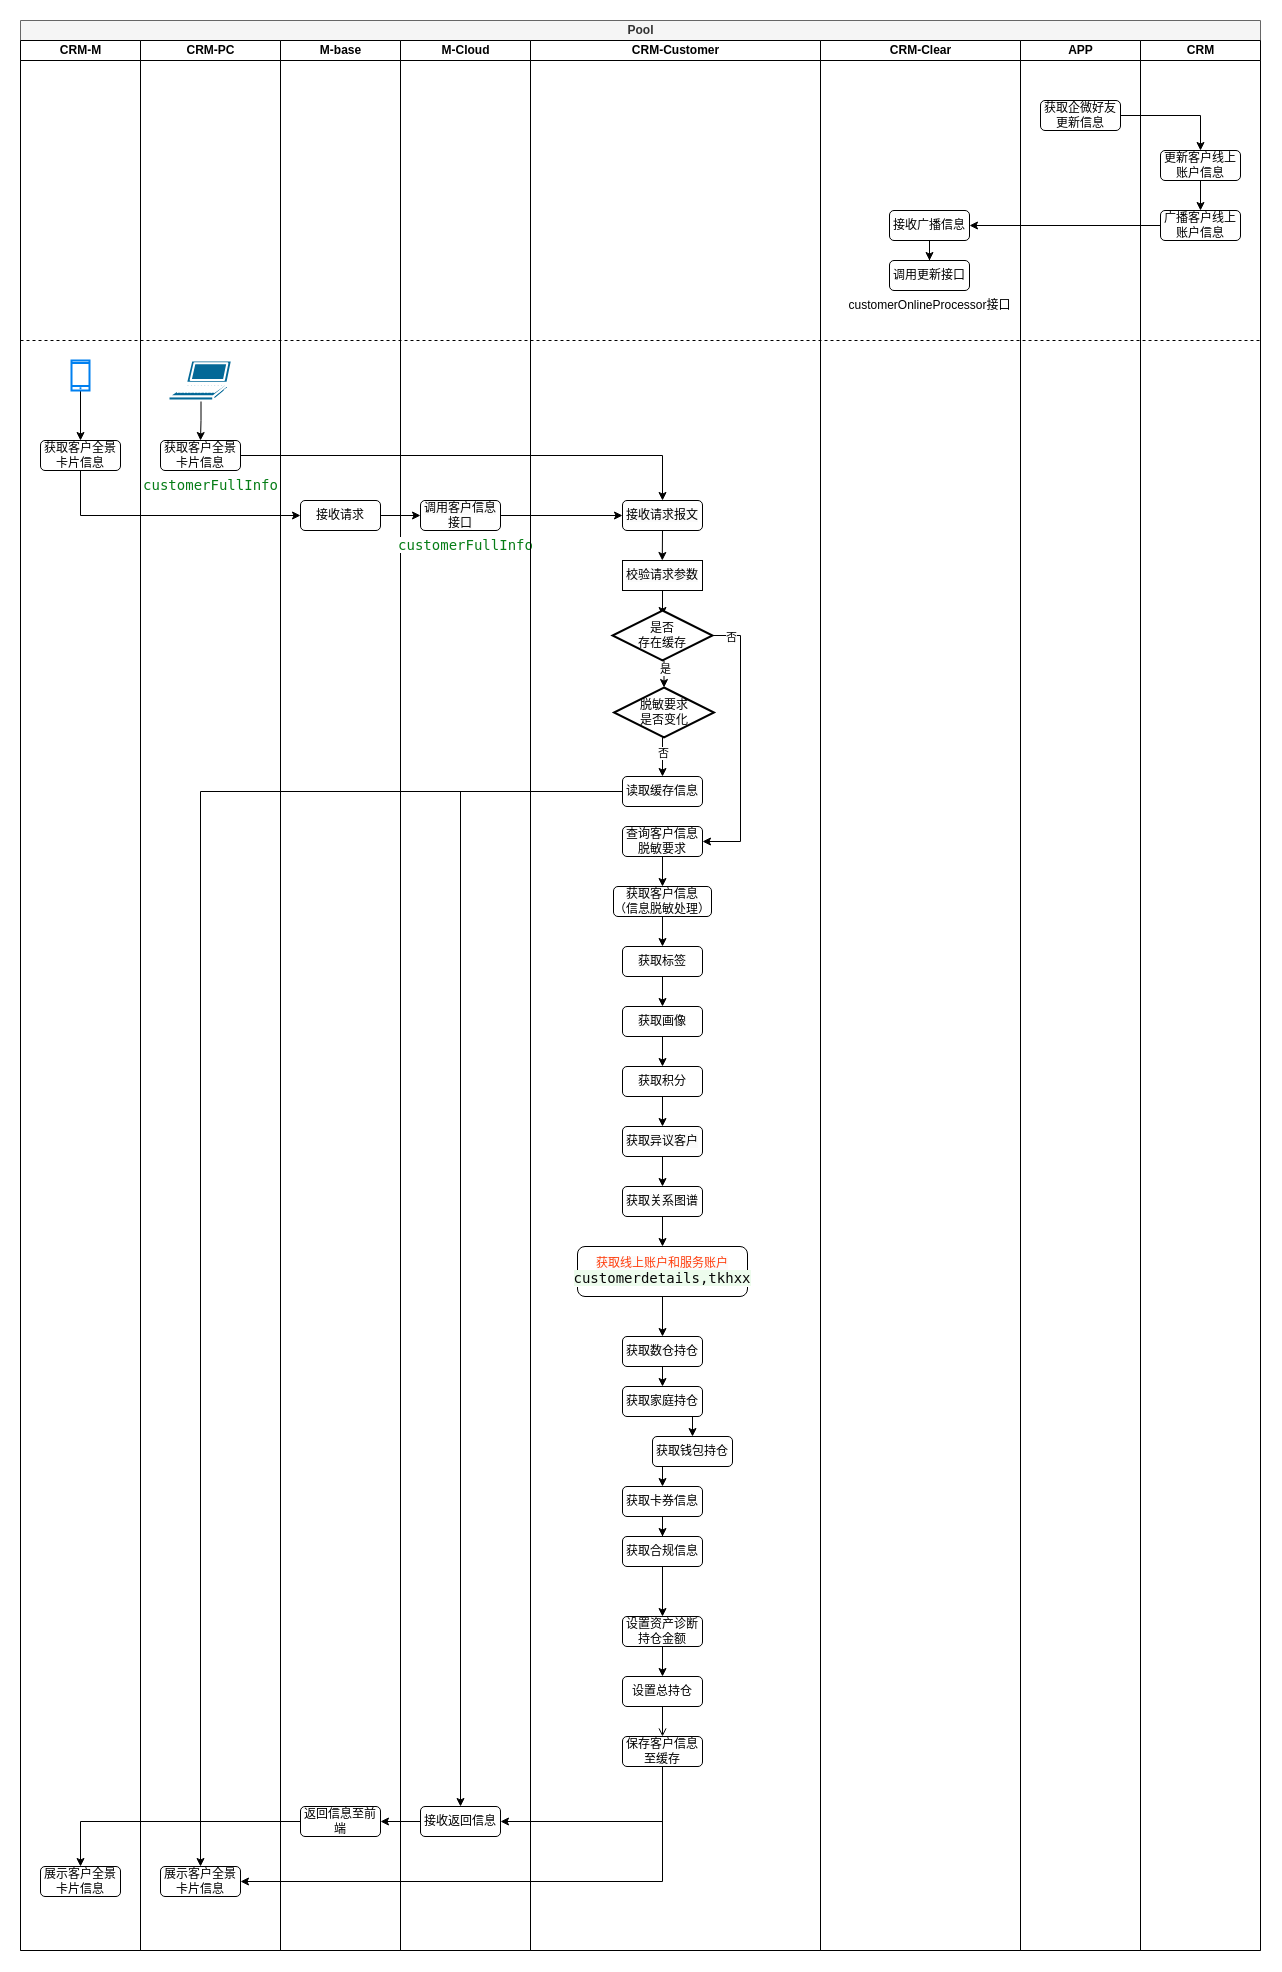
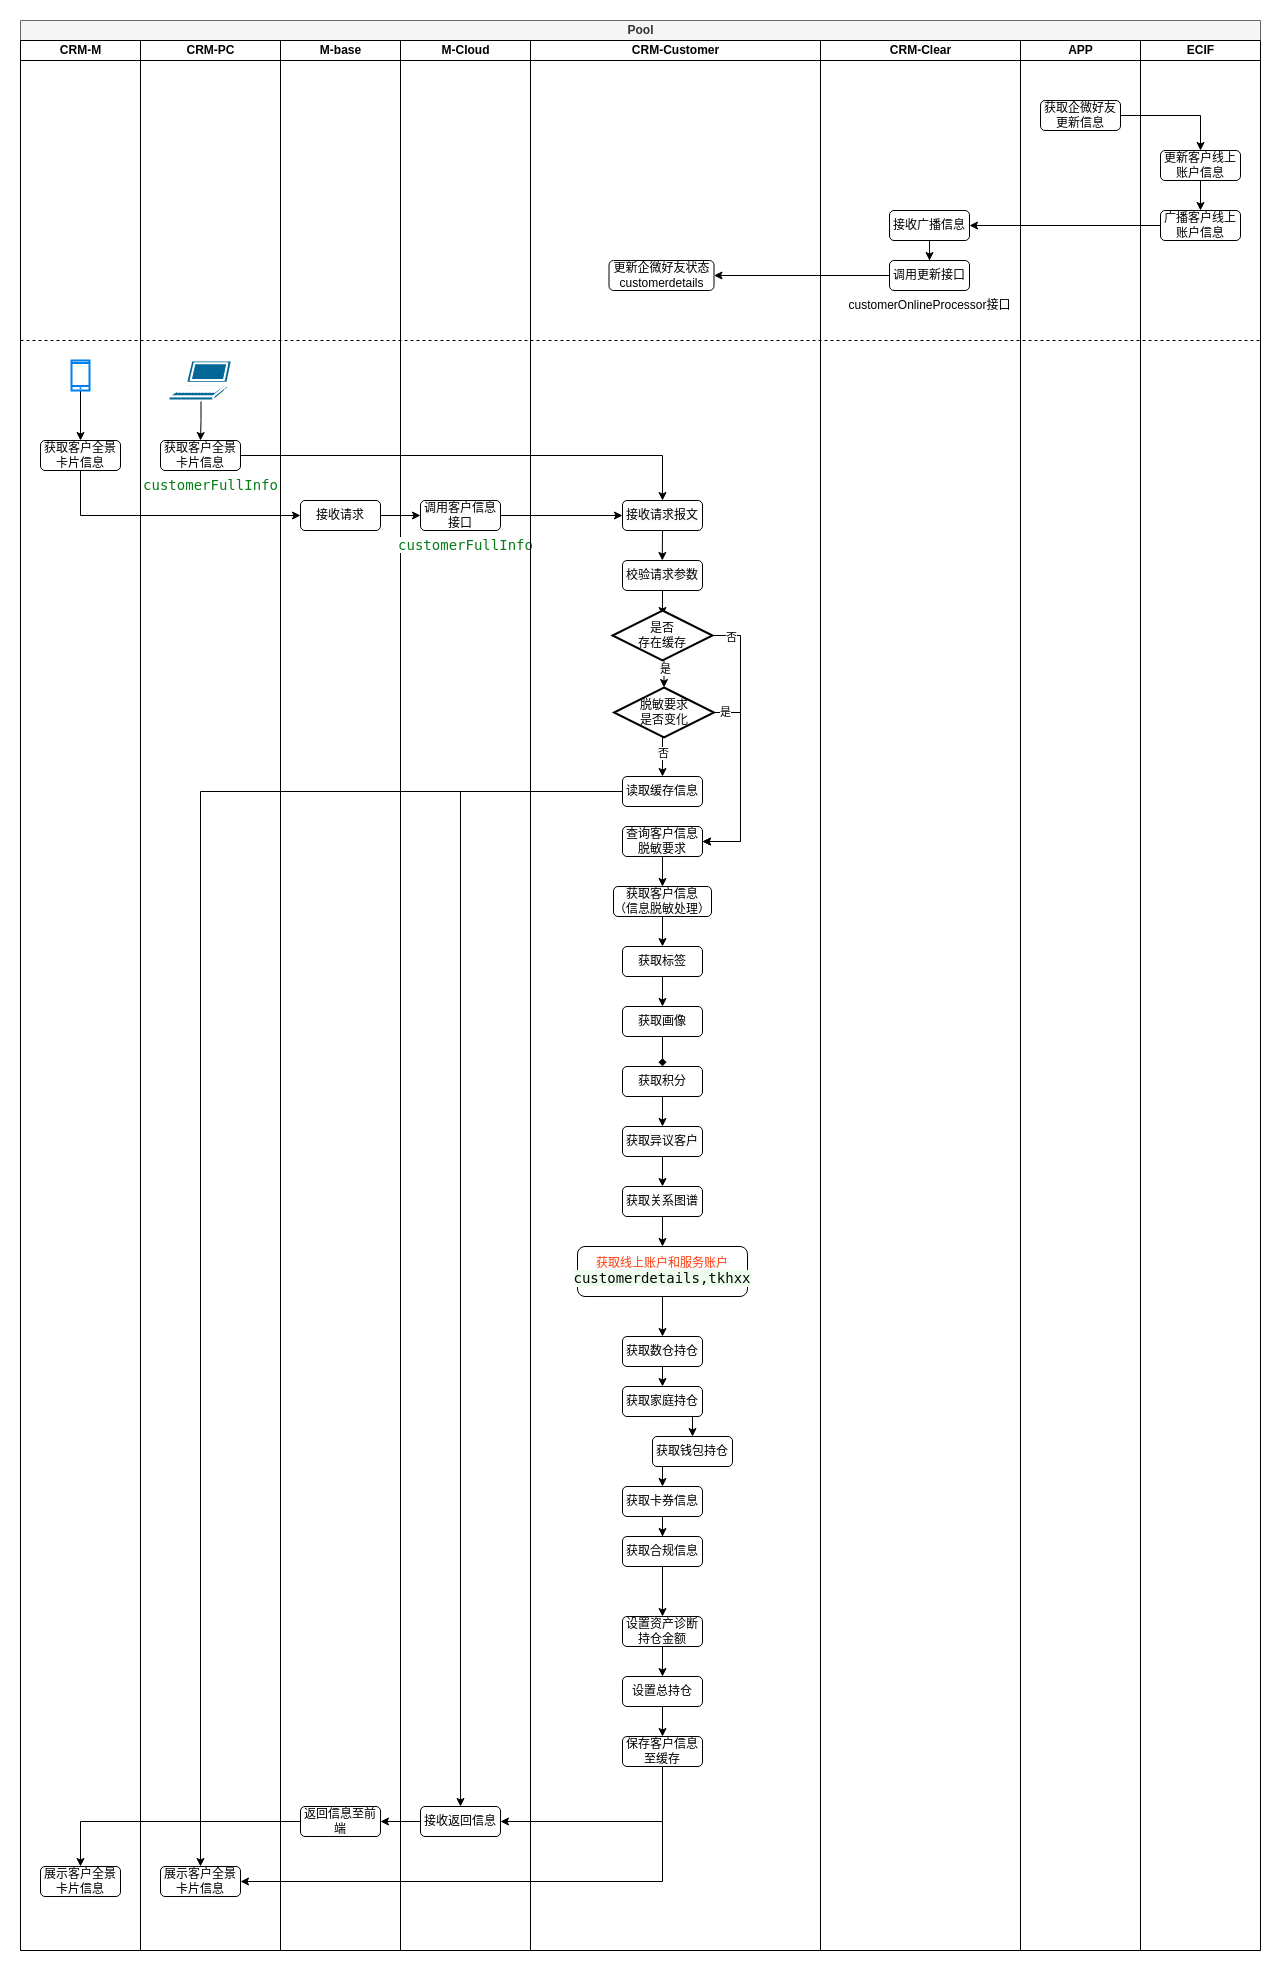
node "CRM": label "CRM" -> "ECIF"
node "更新企微好友状态 customerdetails": added
edge "调用更新接口" -> "更新企微好友状态 customerdetails": added
node "校验请求参数": shape rectangle -> rounded rectangle
edge "脱敏要求 是否变化" -> "查询客户信息脱敏要求": added, label "是"
edge "获取画像" -> "获取积分": arrowhead classic -> diamond
edge "设置总持仓" -> "保存客户信息至缓存": arrowhead open -> classic
